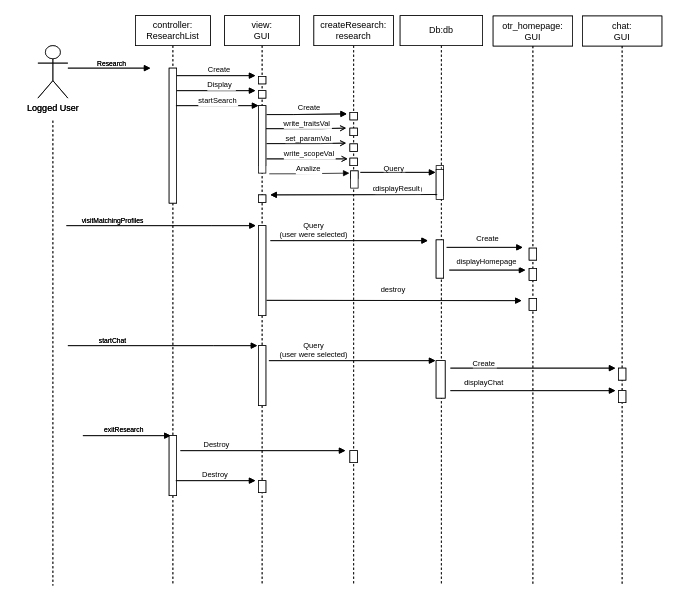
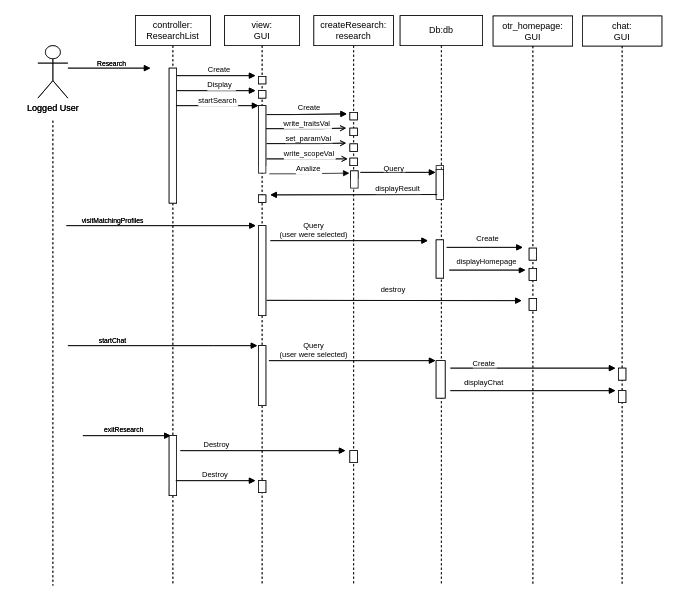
node "displayResult()": label "displayResult()" -> "startSearch()"
